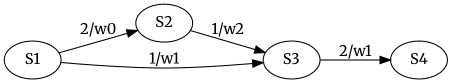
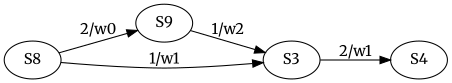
node "S2": label "S2" -> "S9"
node "S1": label "S1" -> "S8"
